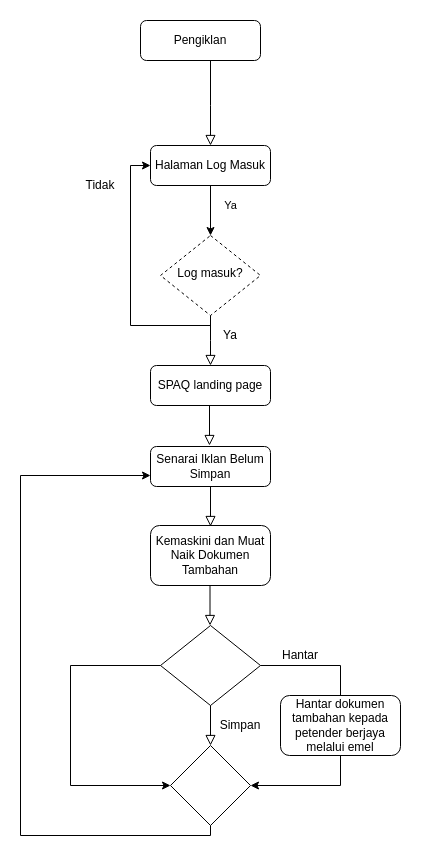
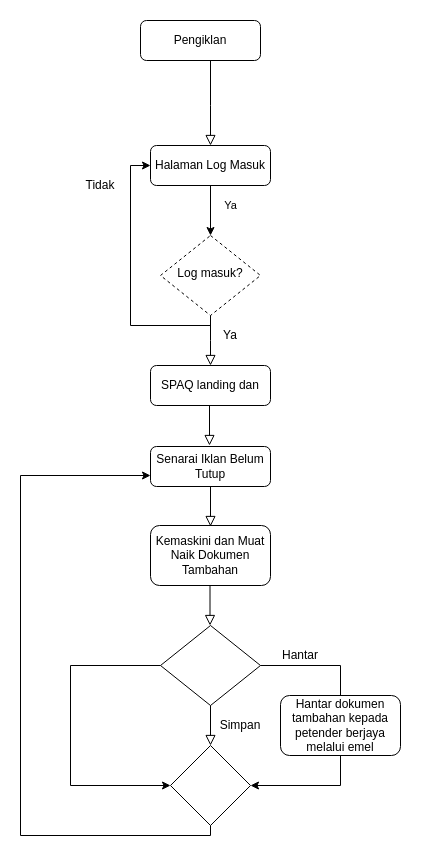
node "SPAQ landing page": label "SPAQ landing page" -> "SPAQ landing dan"
node "Senarai Iklan Belum Simpan": label "Senarai Iklan Belum Simpan" -> "Senarai Iklan Belum Tutup"
